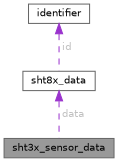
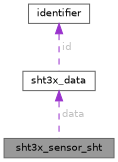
node "sht8x_data": label "sht8x_data" -> "sht3x_data"
node "sht3x_sensor_data": label "sht3x_sensor_data" -> "sht3x_sensor_sht"
